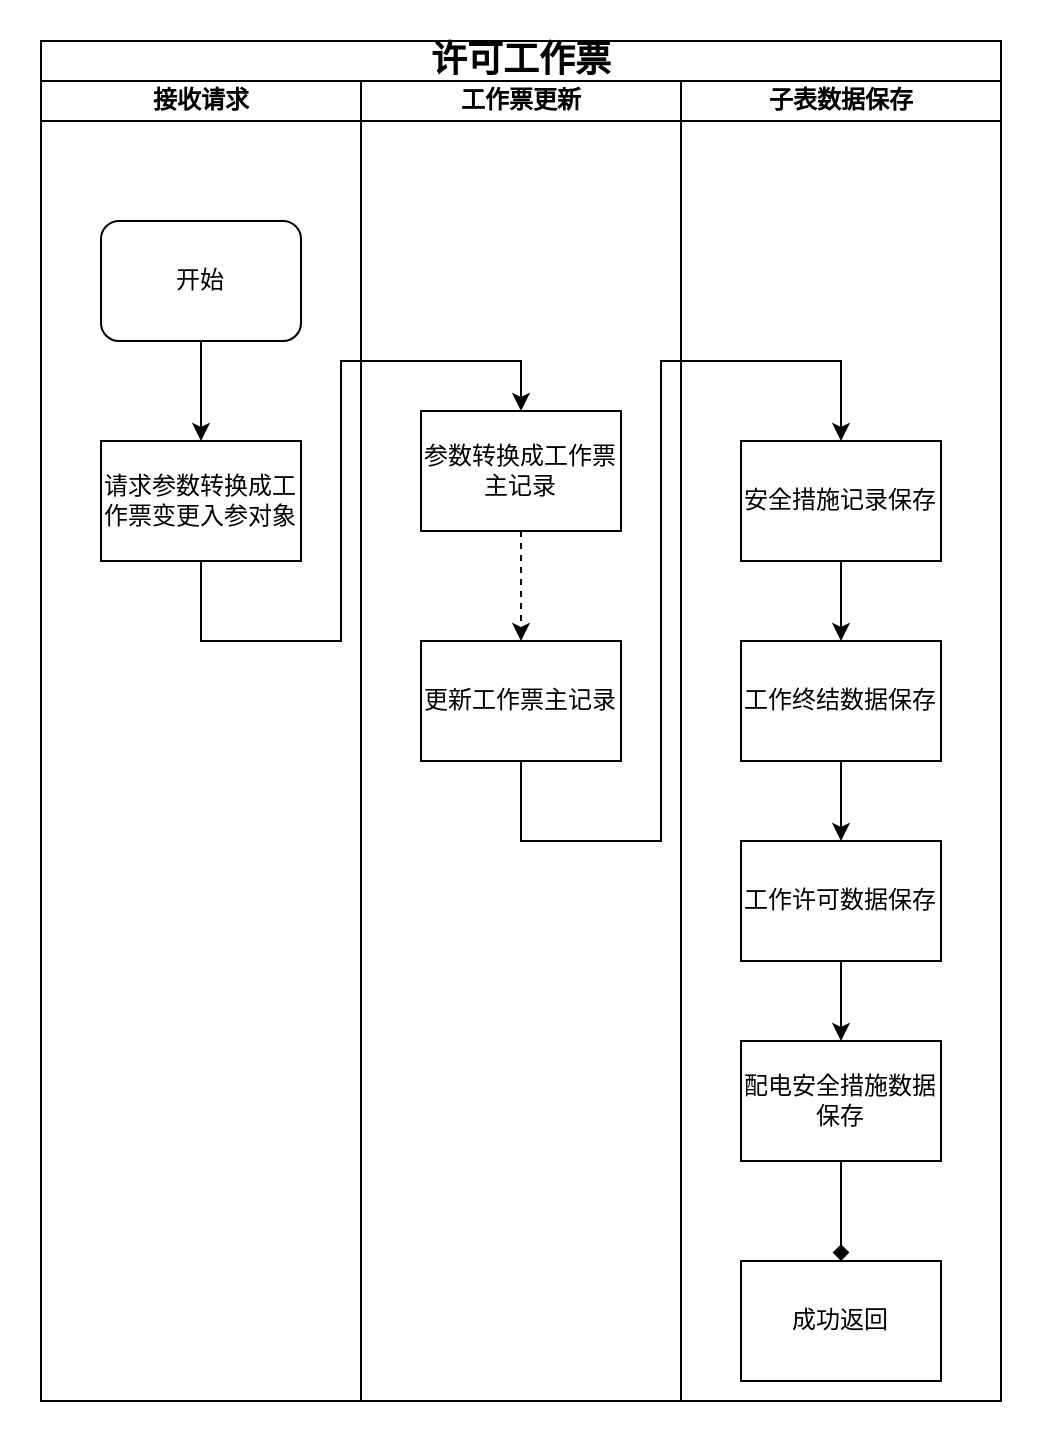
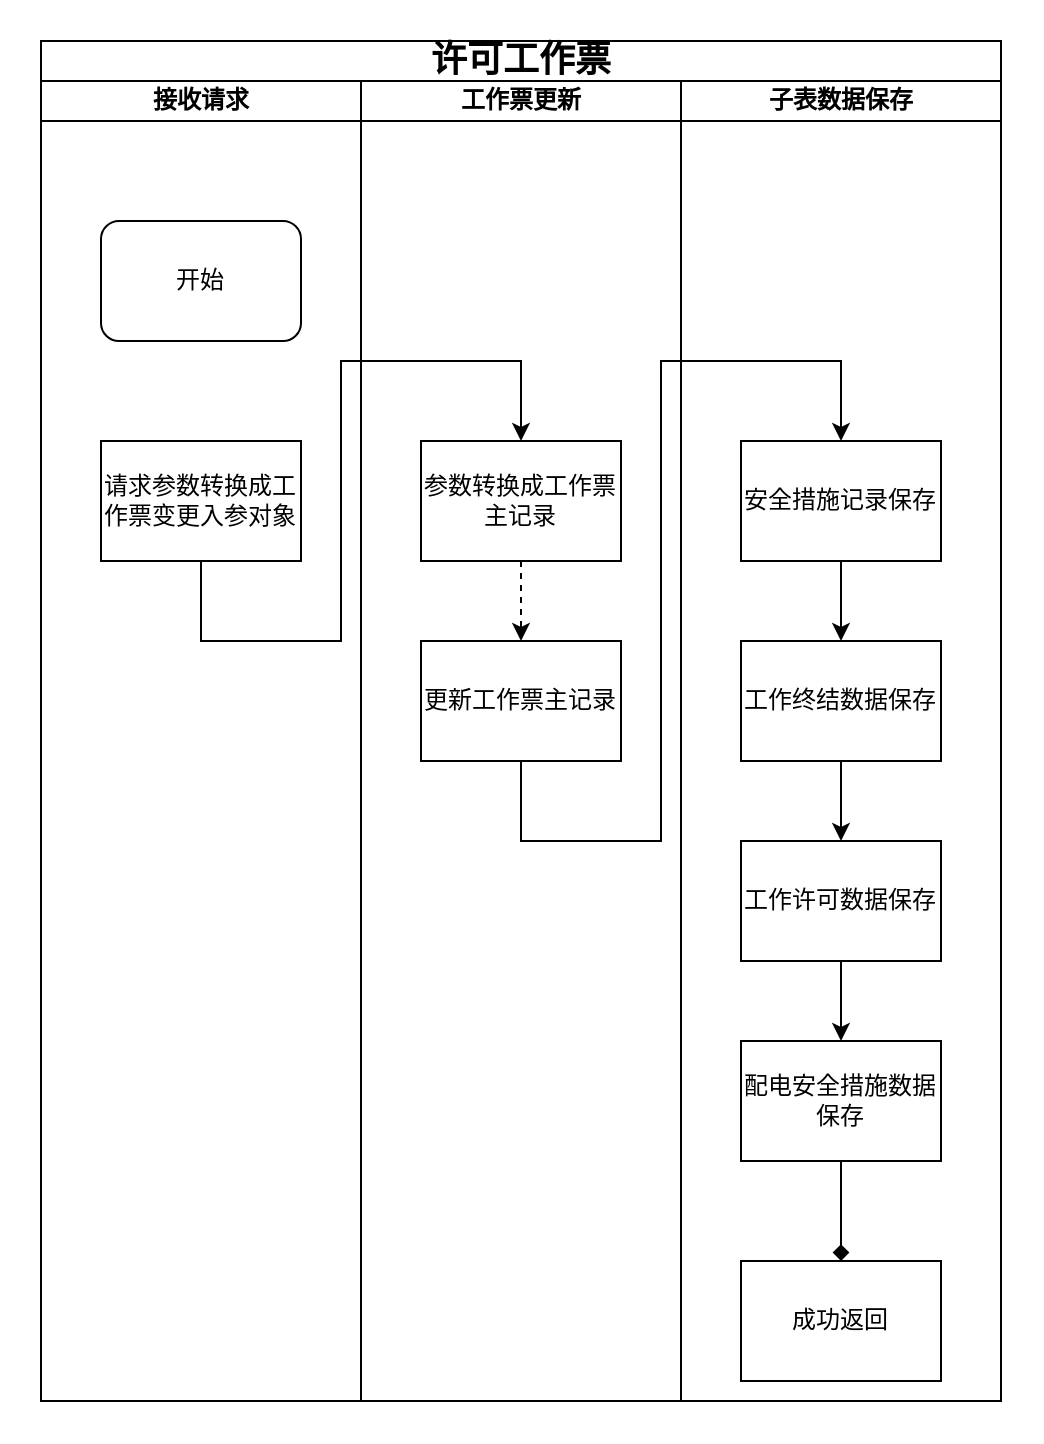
edge "开始" -> "请求参数转换成工作票变更入参对象": removed
node "参数转换成工作票主记录": moved (521, 471) -> (521, 501)
